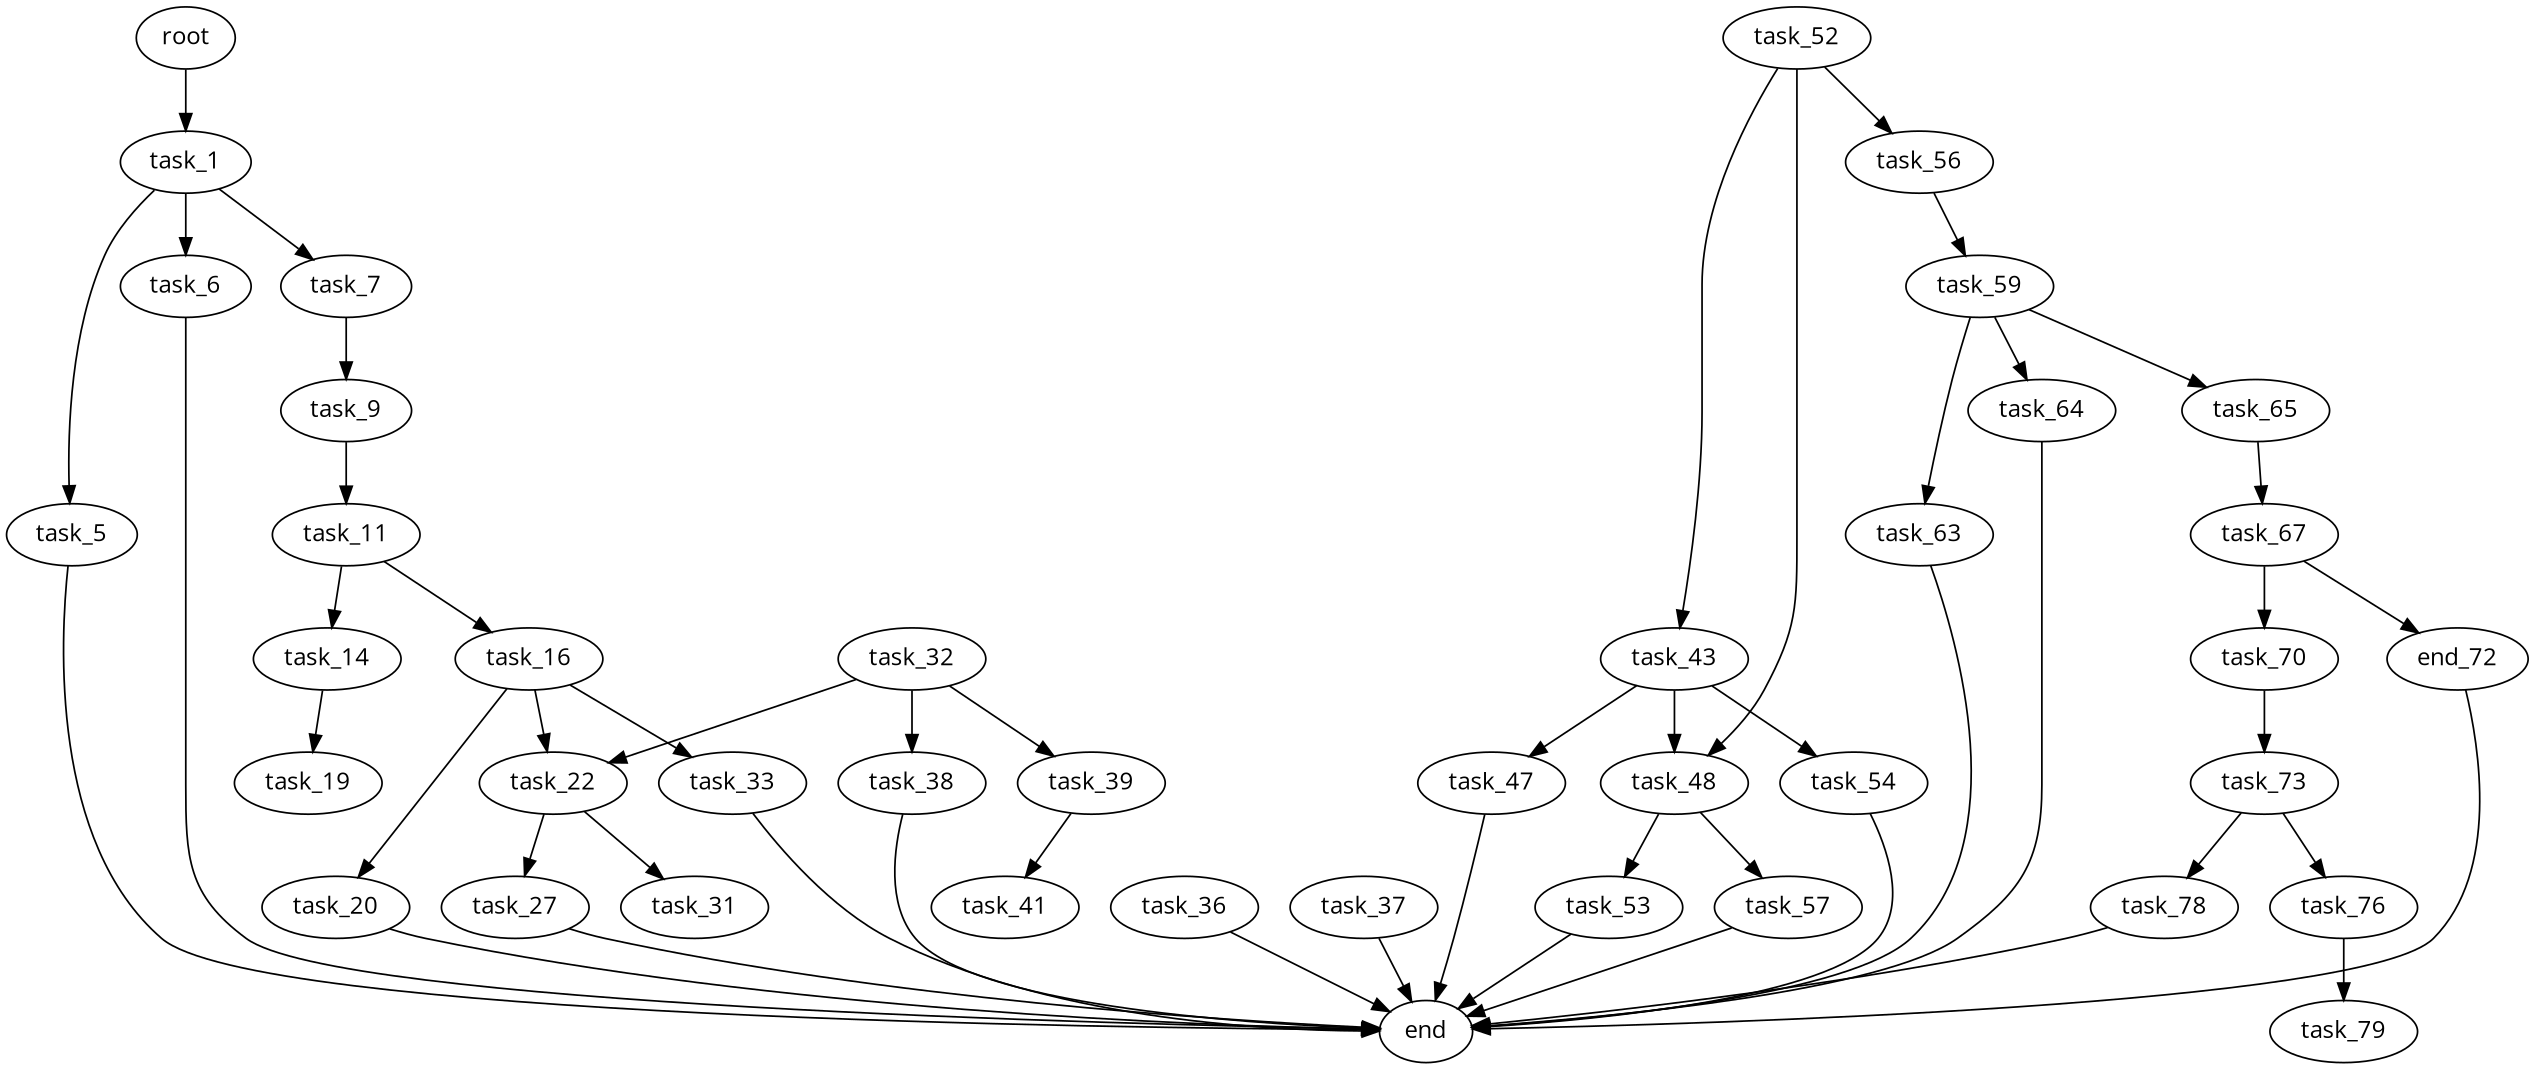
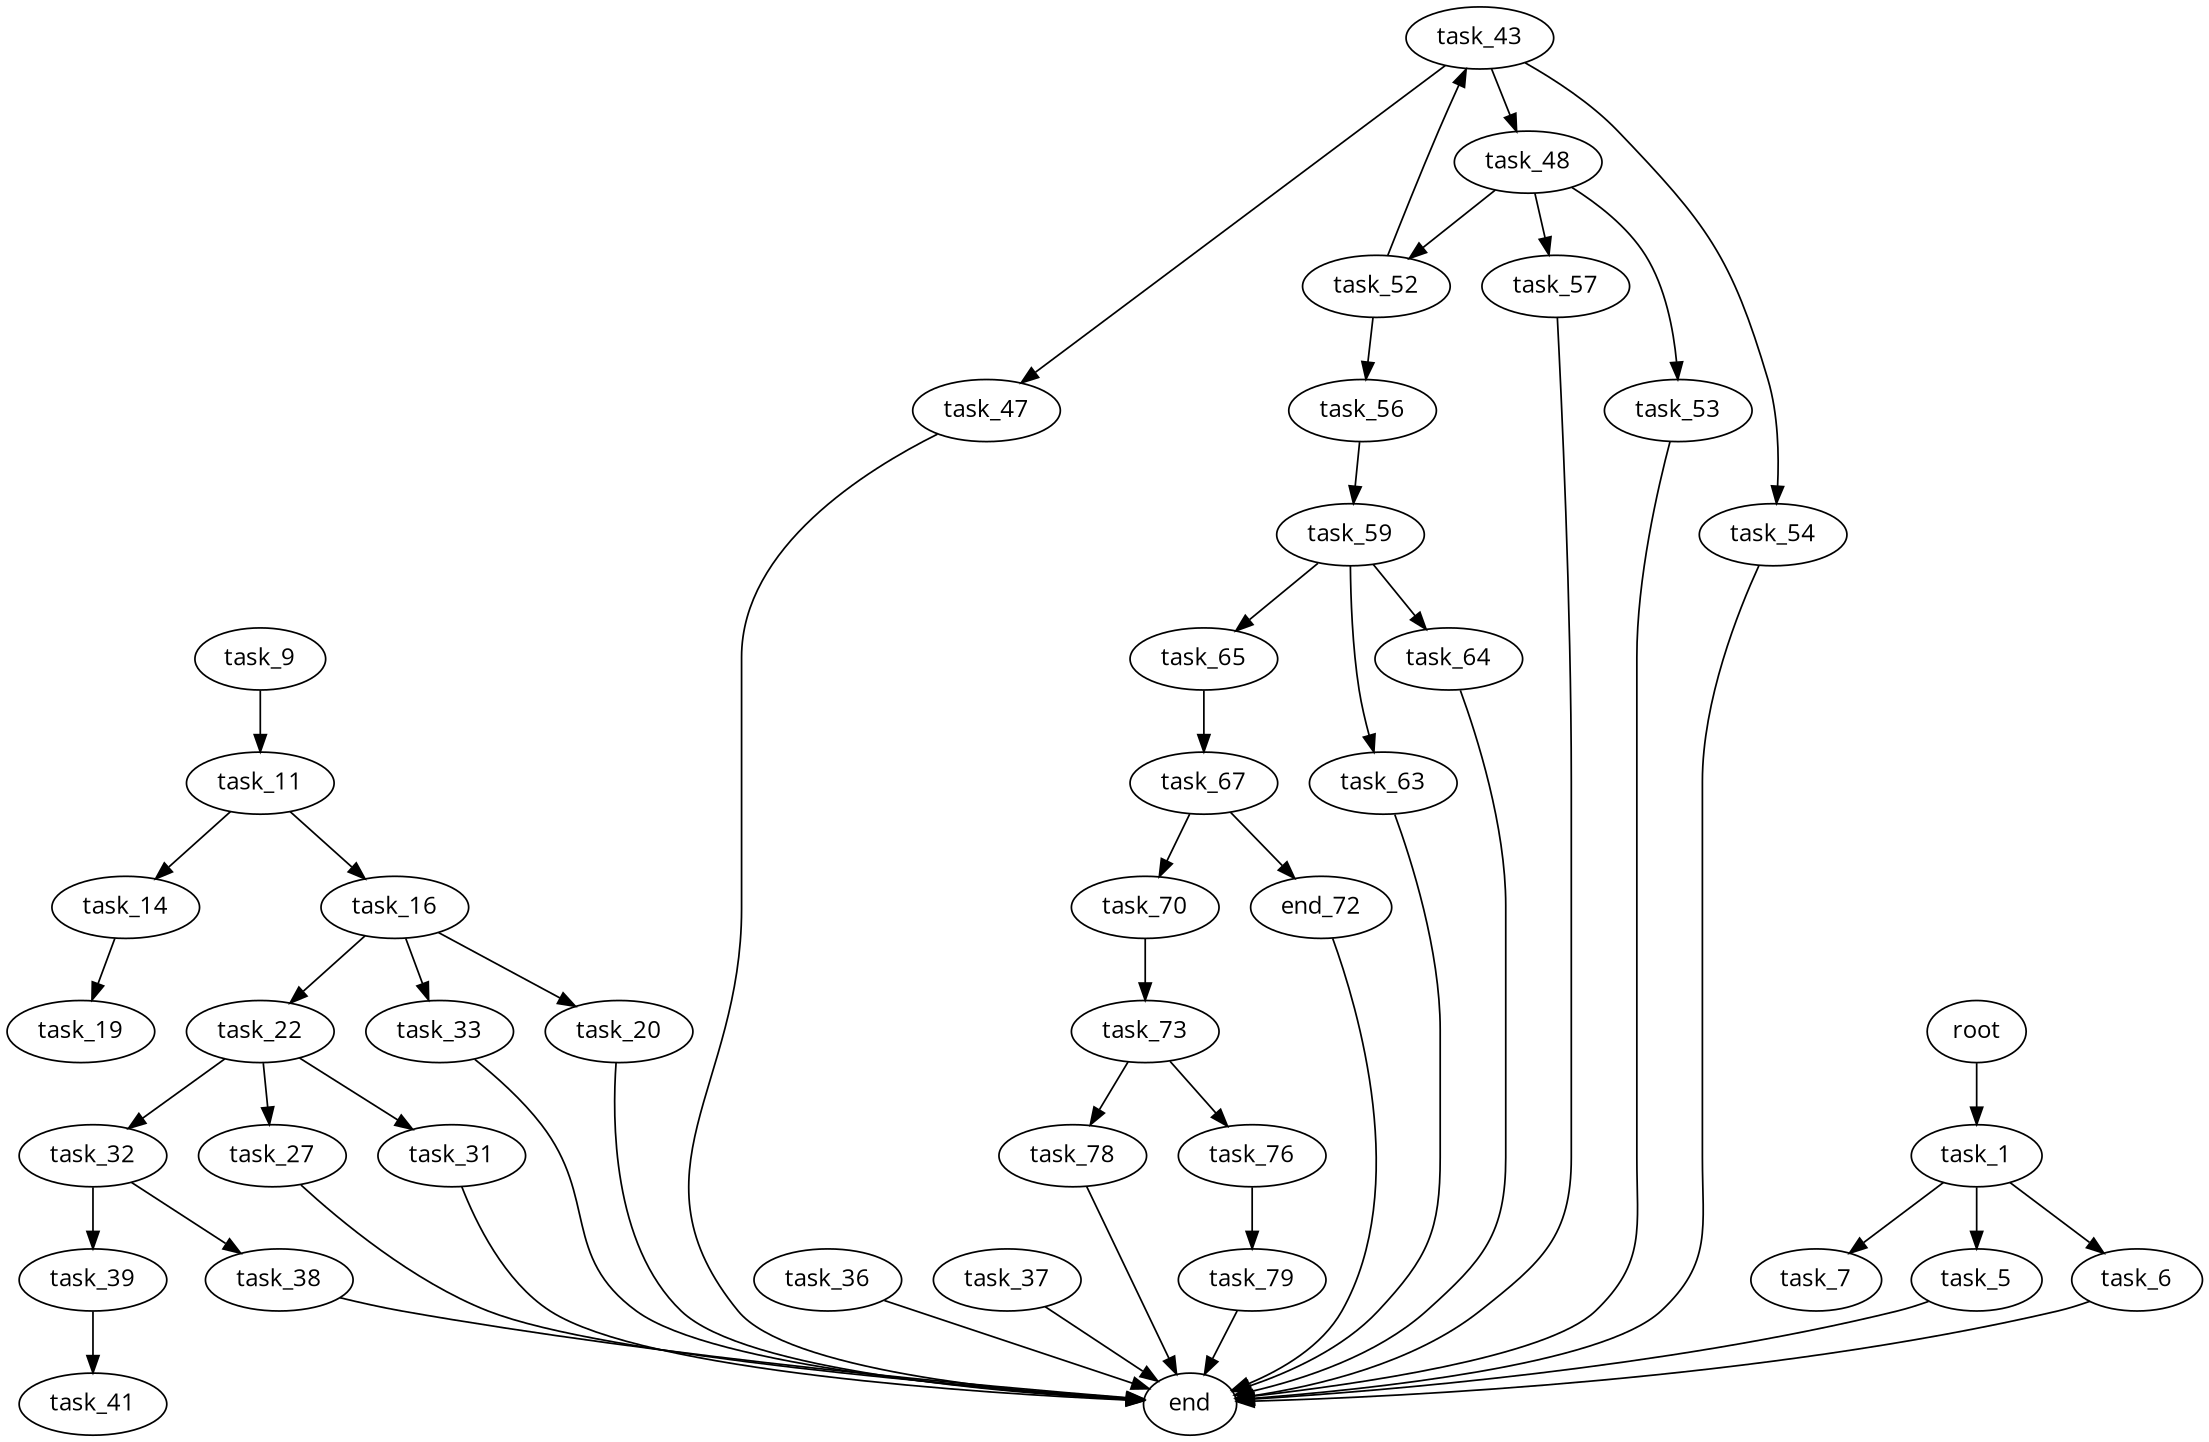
edge "task_7" -> "task_9": removed
edge "task_52" -> "task_48": reversed
edge "task_32" -> "task_22": reversed
edge "task_31" -> "end": added
edge "task_79" -> "end": added
